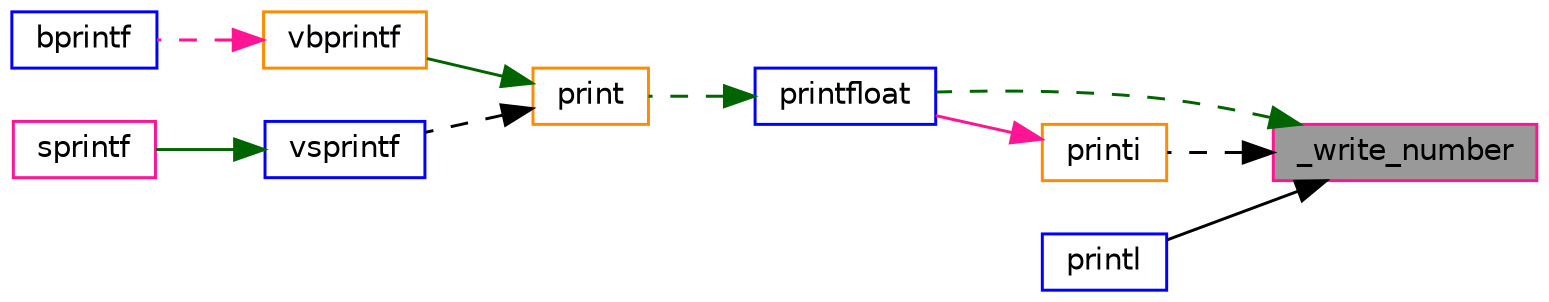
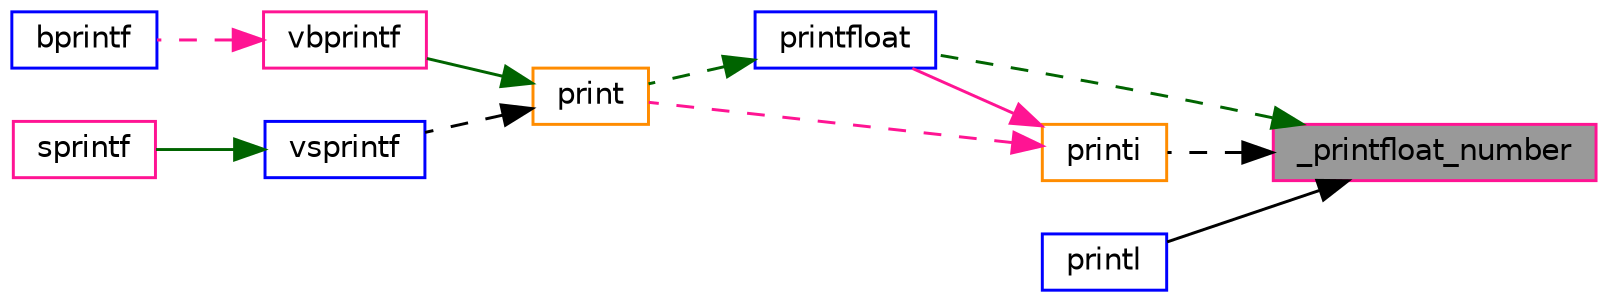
node "vbprintf": color darkorange -> deeppink
edge "print" -> "printi": added
node "_write_number": label "_write_number" -> "_printfloat_number"
